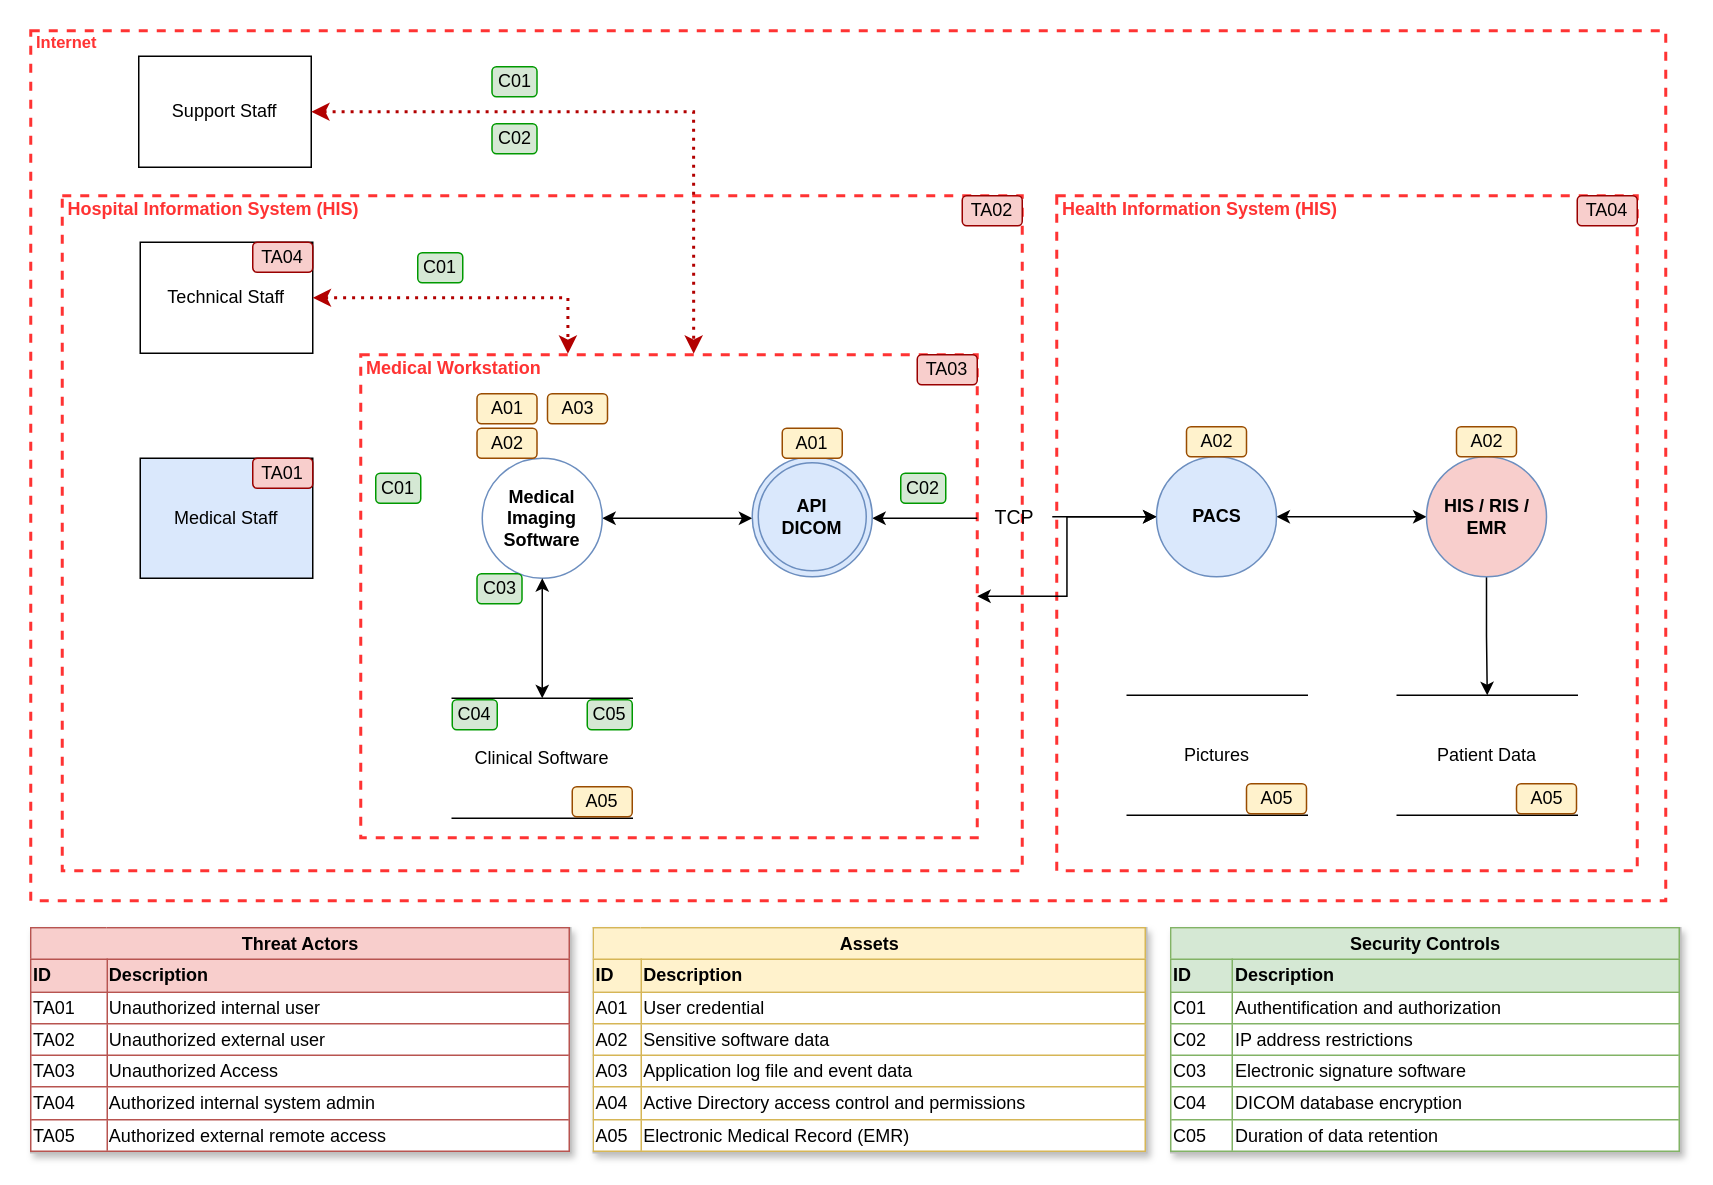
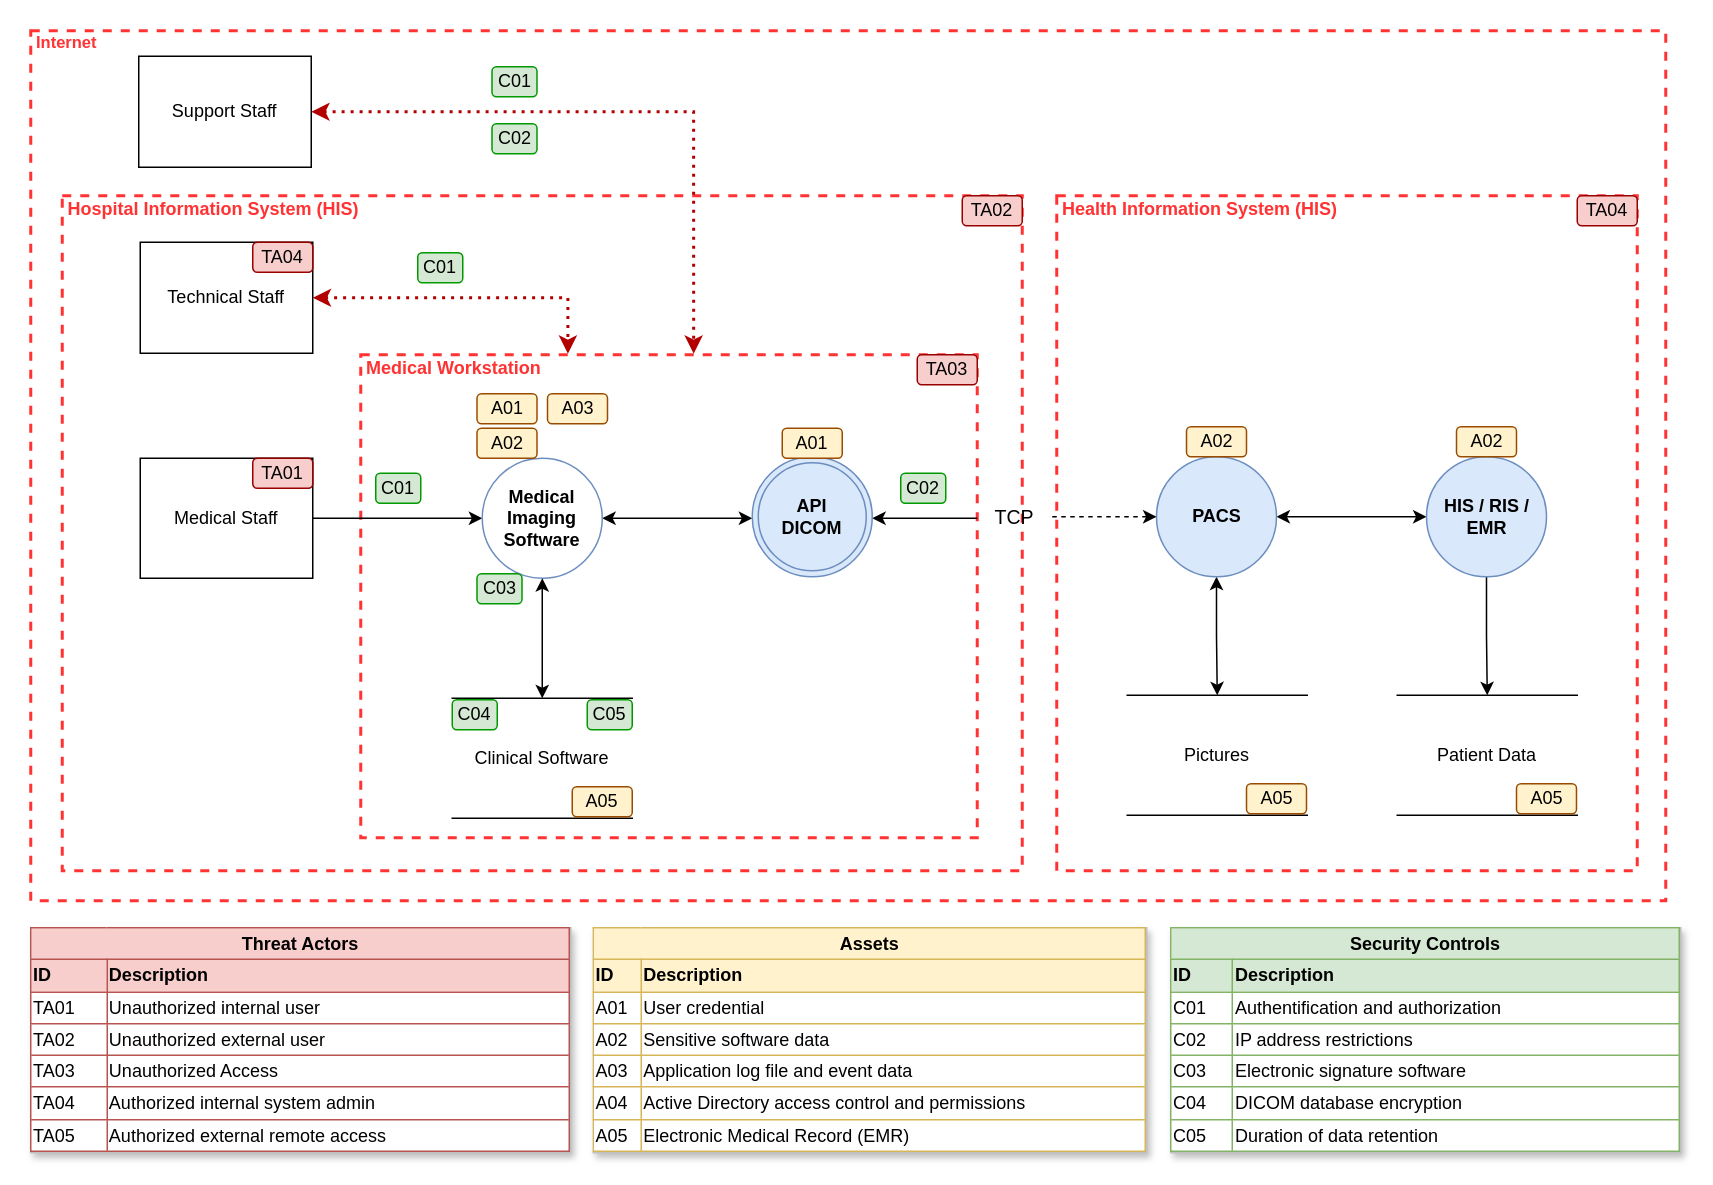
edge "TCP" -> "PACS": style solid -> dashed
node "HIS / RIS / EMR": fillcolor #f8cecc -> #dae8fc
node "Medical Staff": fillcolor #dae8fc -> #ffffff
edge "Medical Staff" -> "Medical Imaging Software": added
edge "PACS" -- "Medical Workstation": now "PACS" -- "Pictures"
